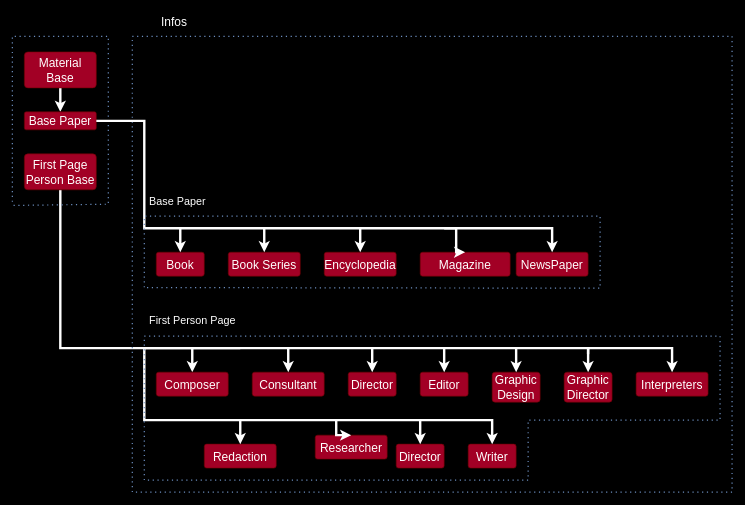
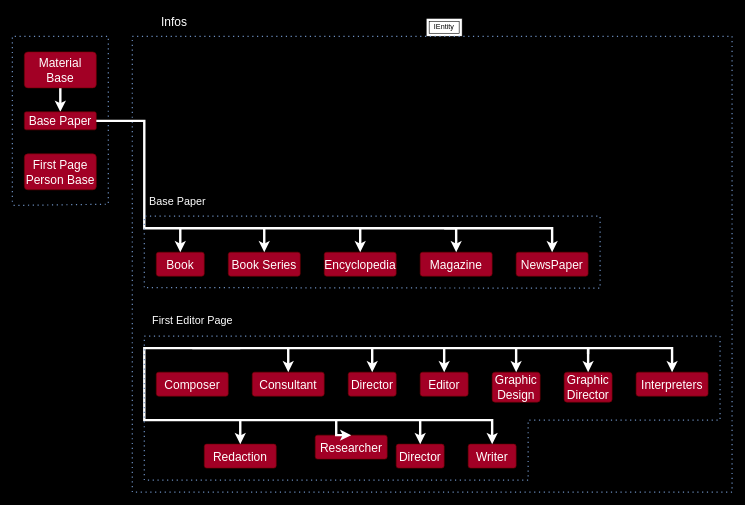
node "IEntity": added
node "Magazine": size 90x24 -> 72x24
edge "First Page Person Base" -> "Composer": removed
node "First Person Page": label "First Person Page" -> "First Editor Page"
